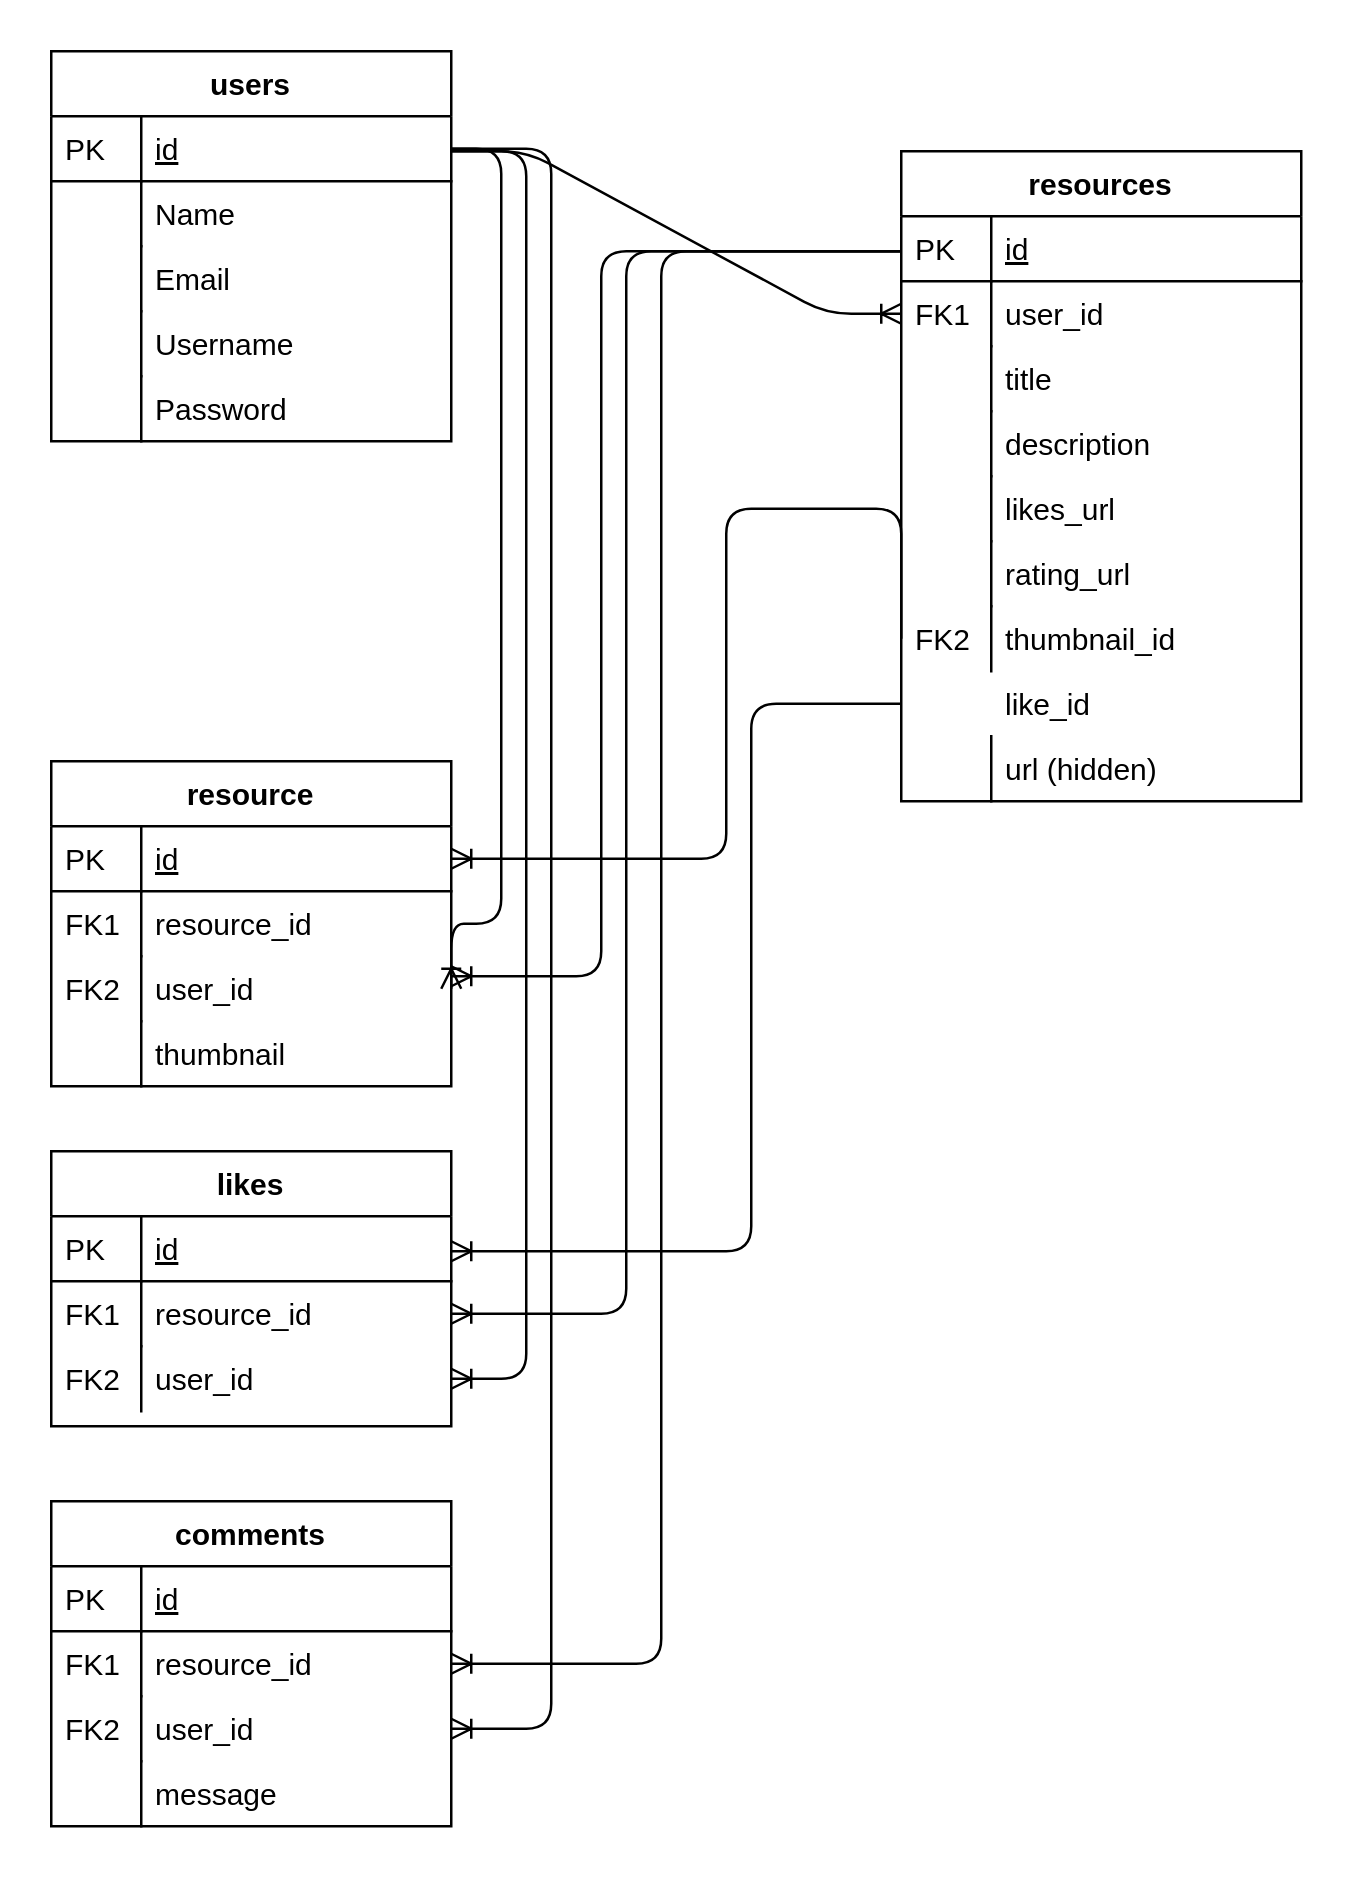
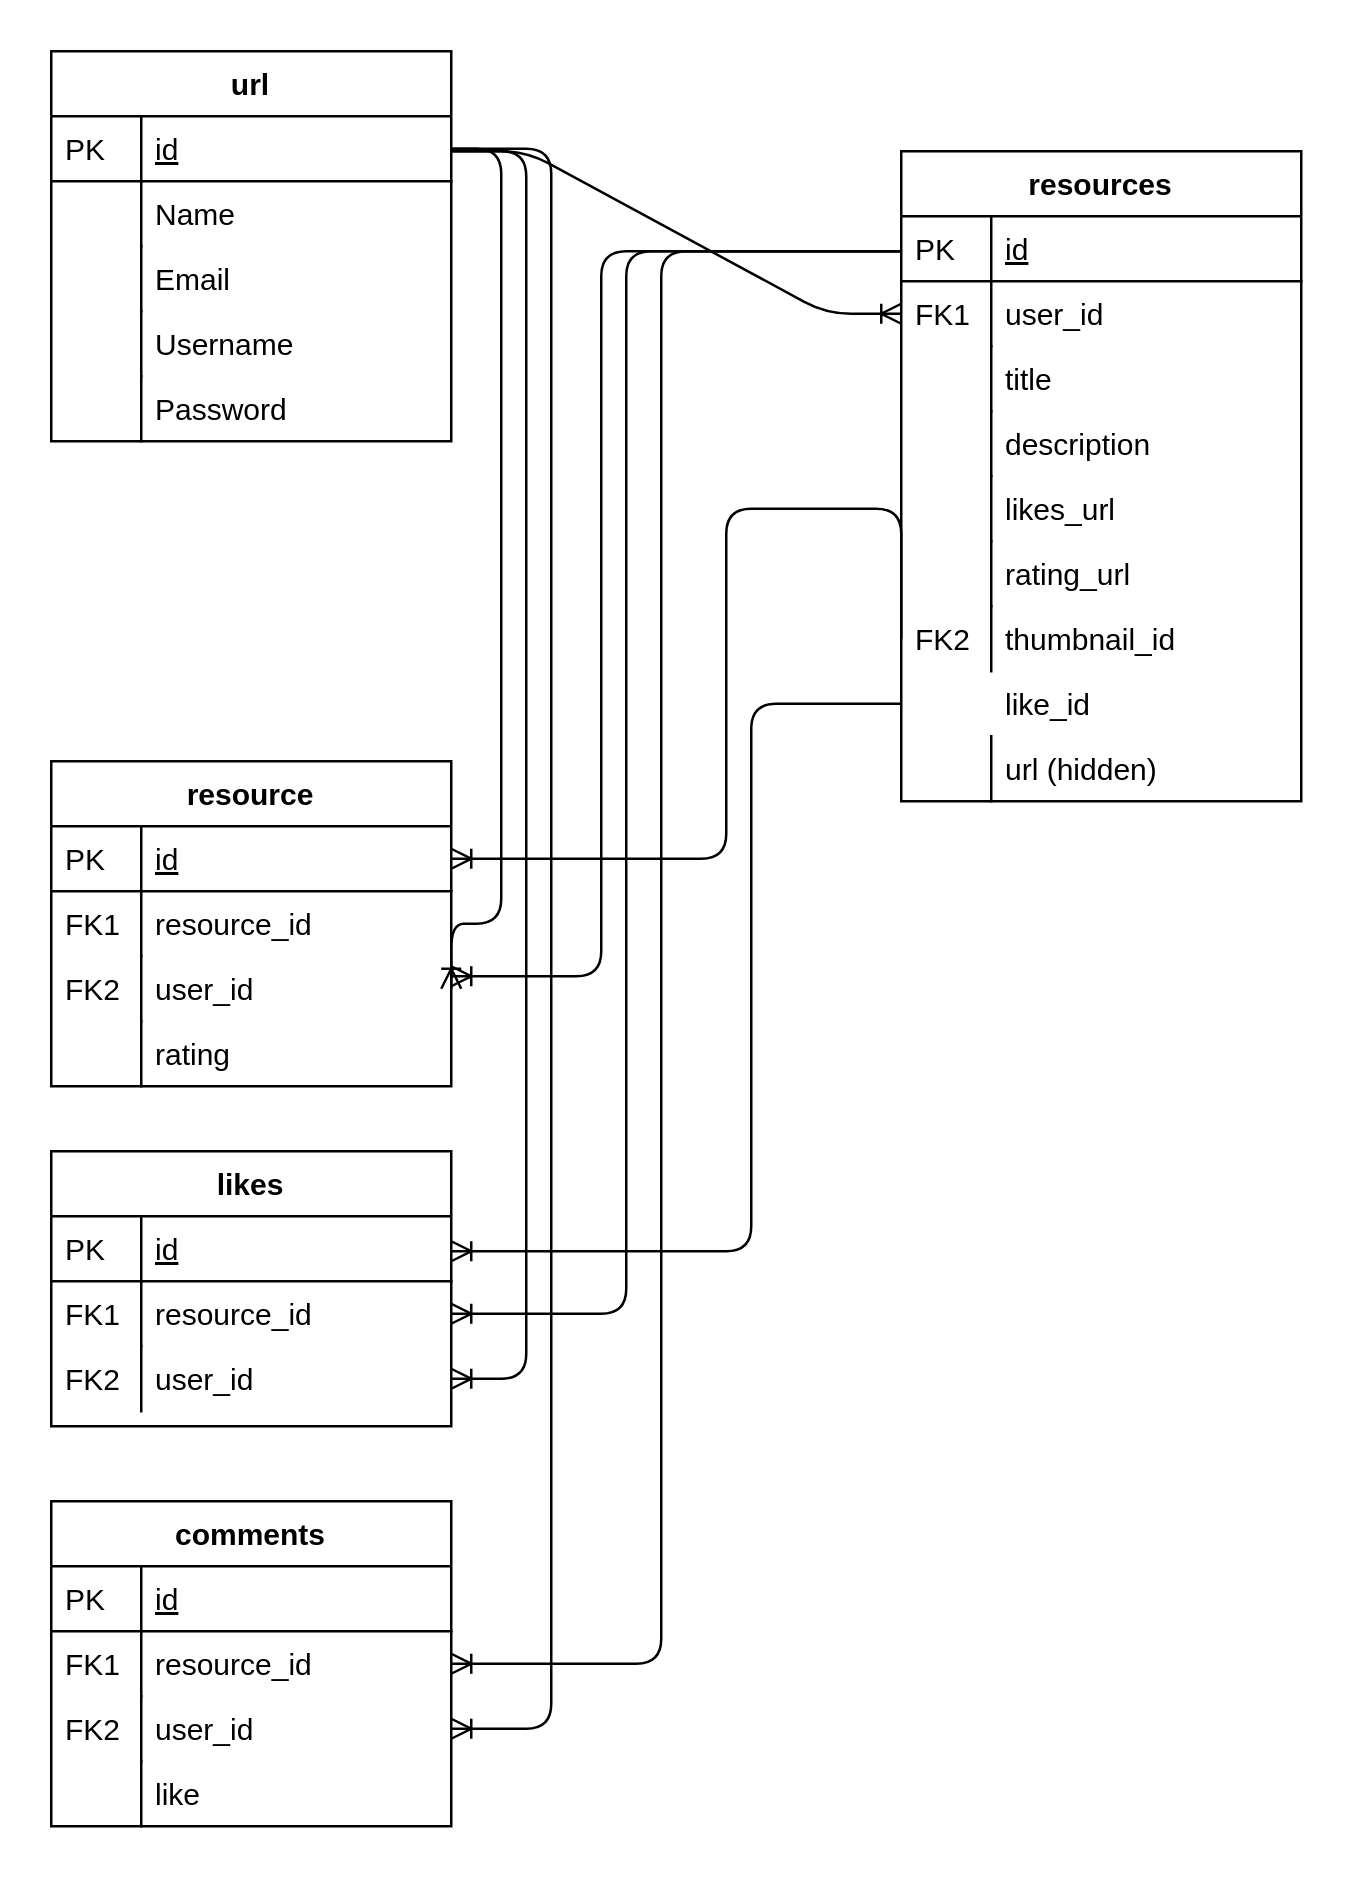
node "users": label "users" -> "url"
node "thumbnail": label "thumbnail" -> "rating"
node "message": label "message" -> "like"
